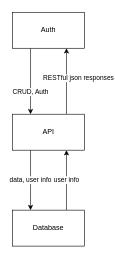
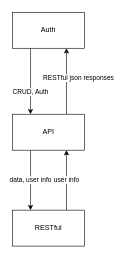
node "Database": label "Database" -> "RESTful"
